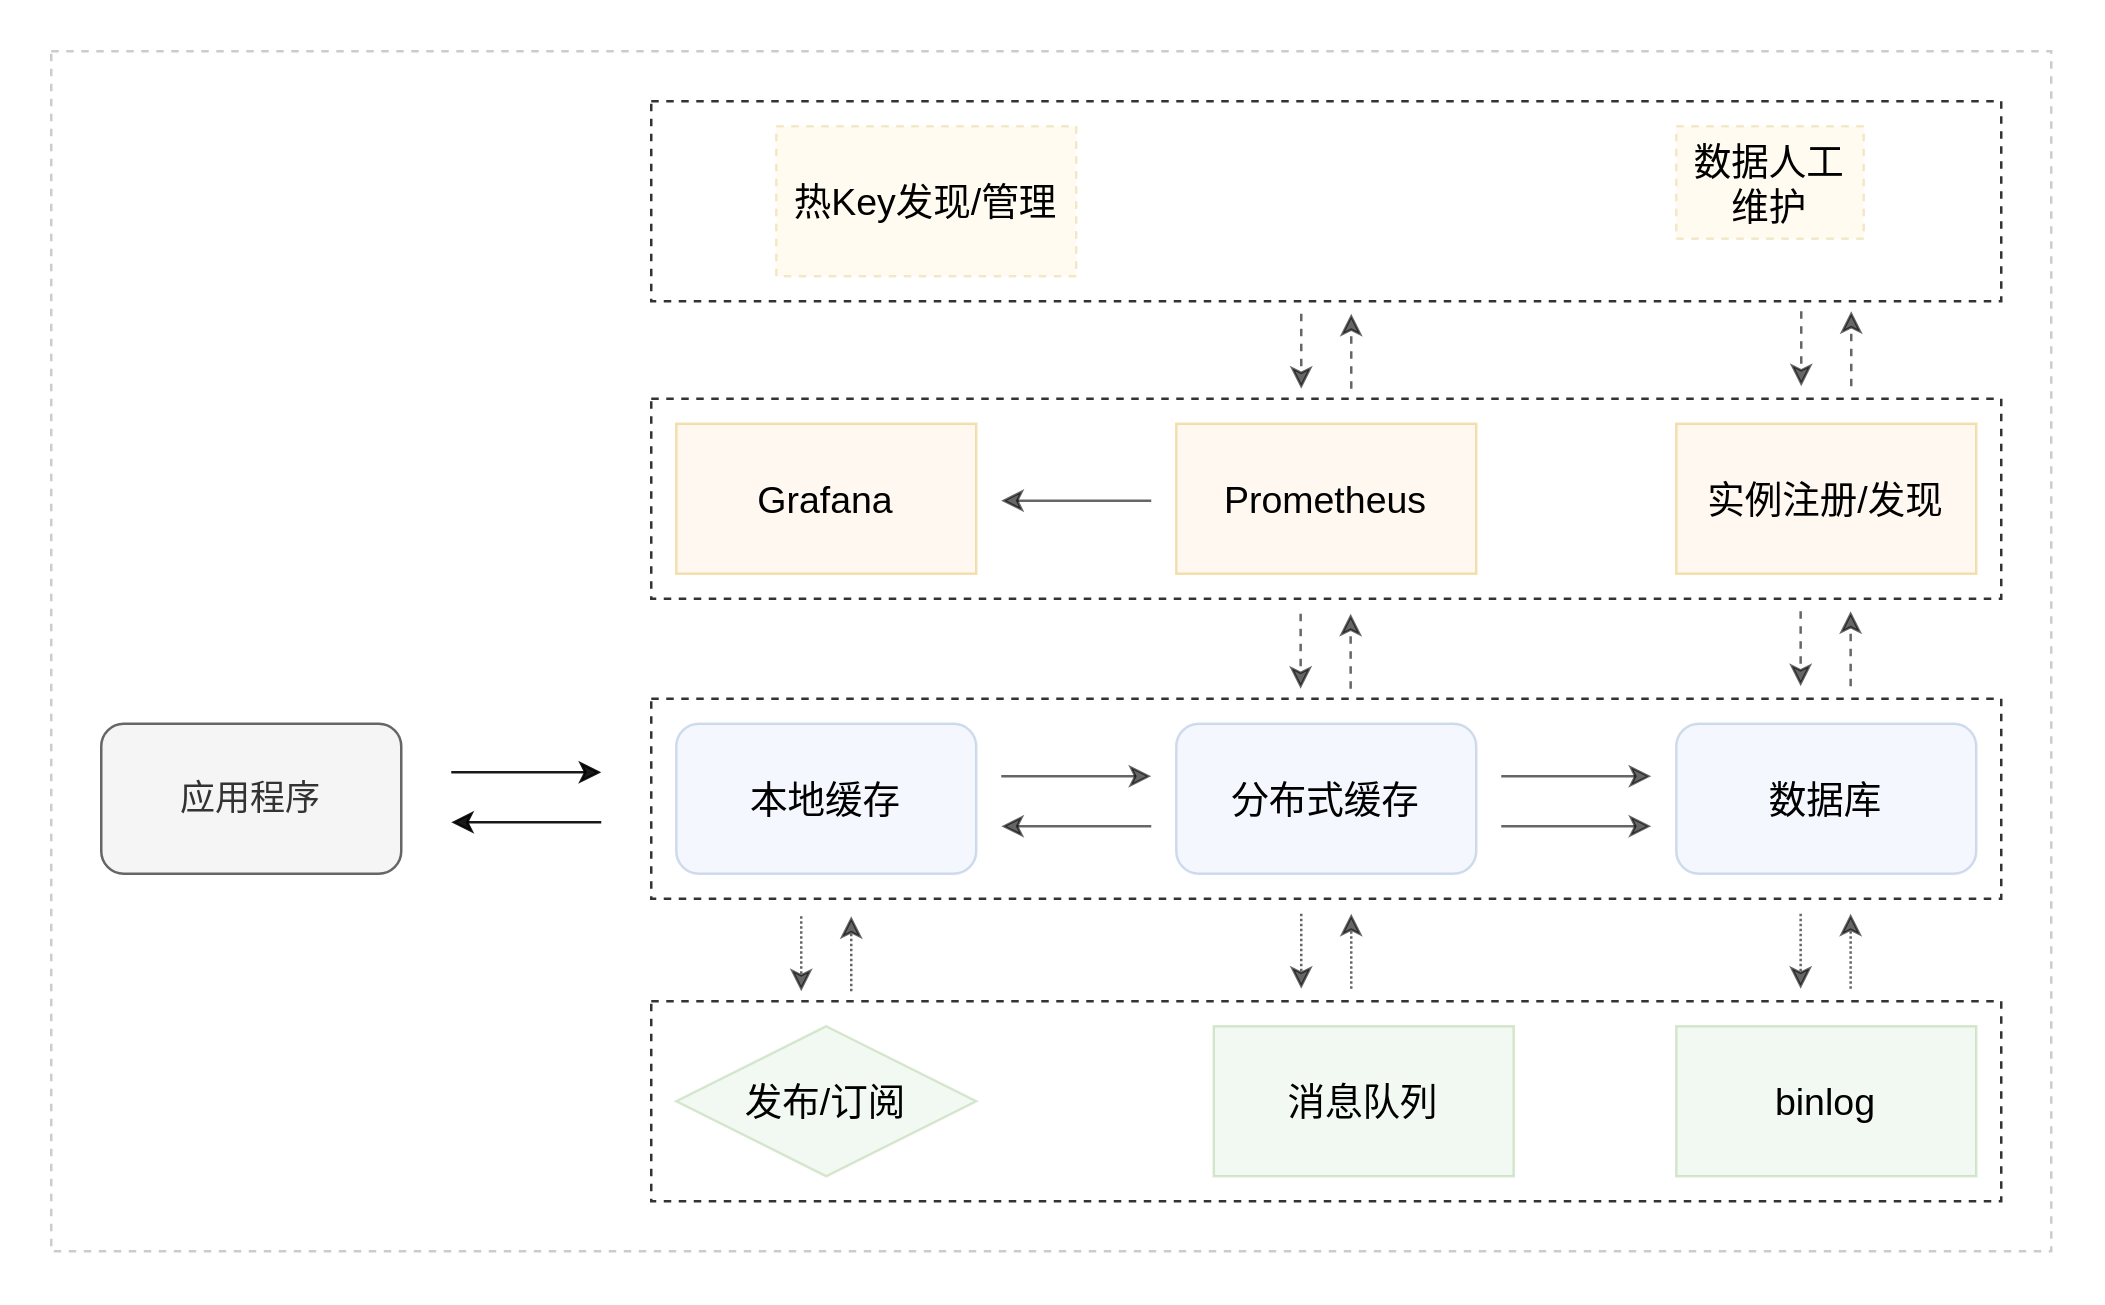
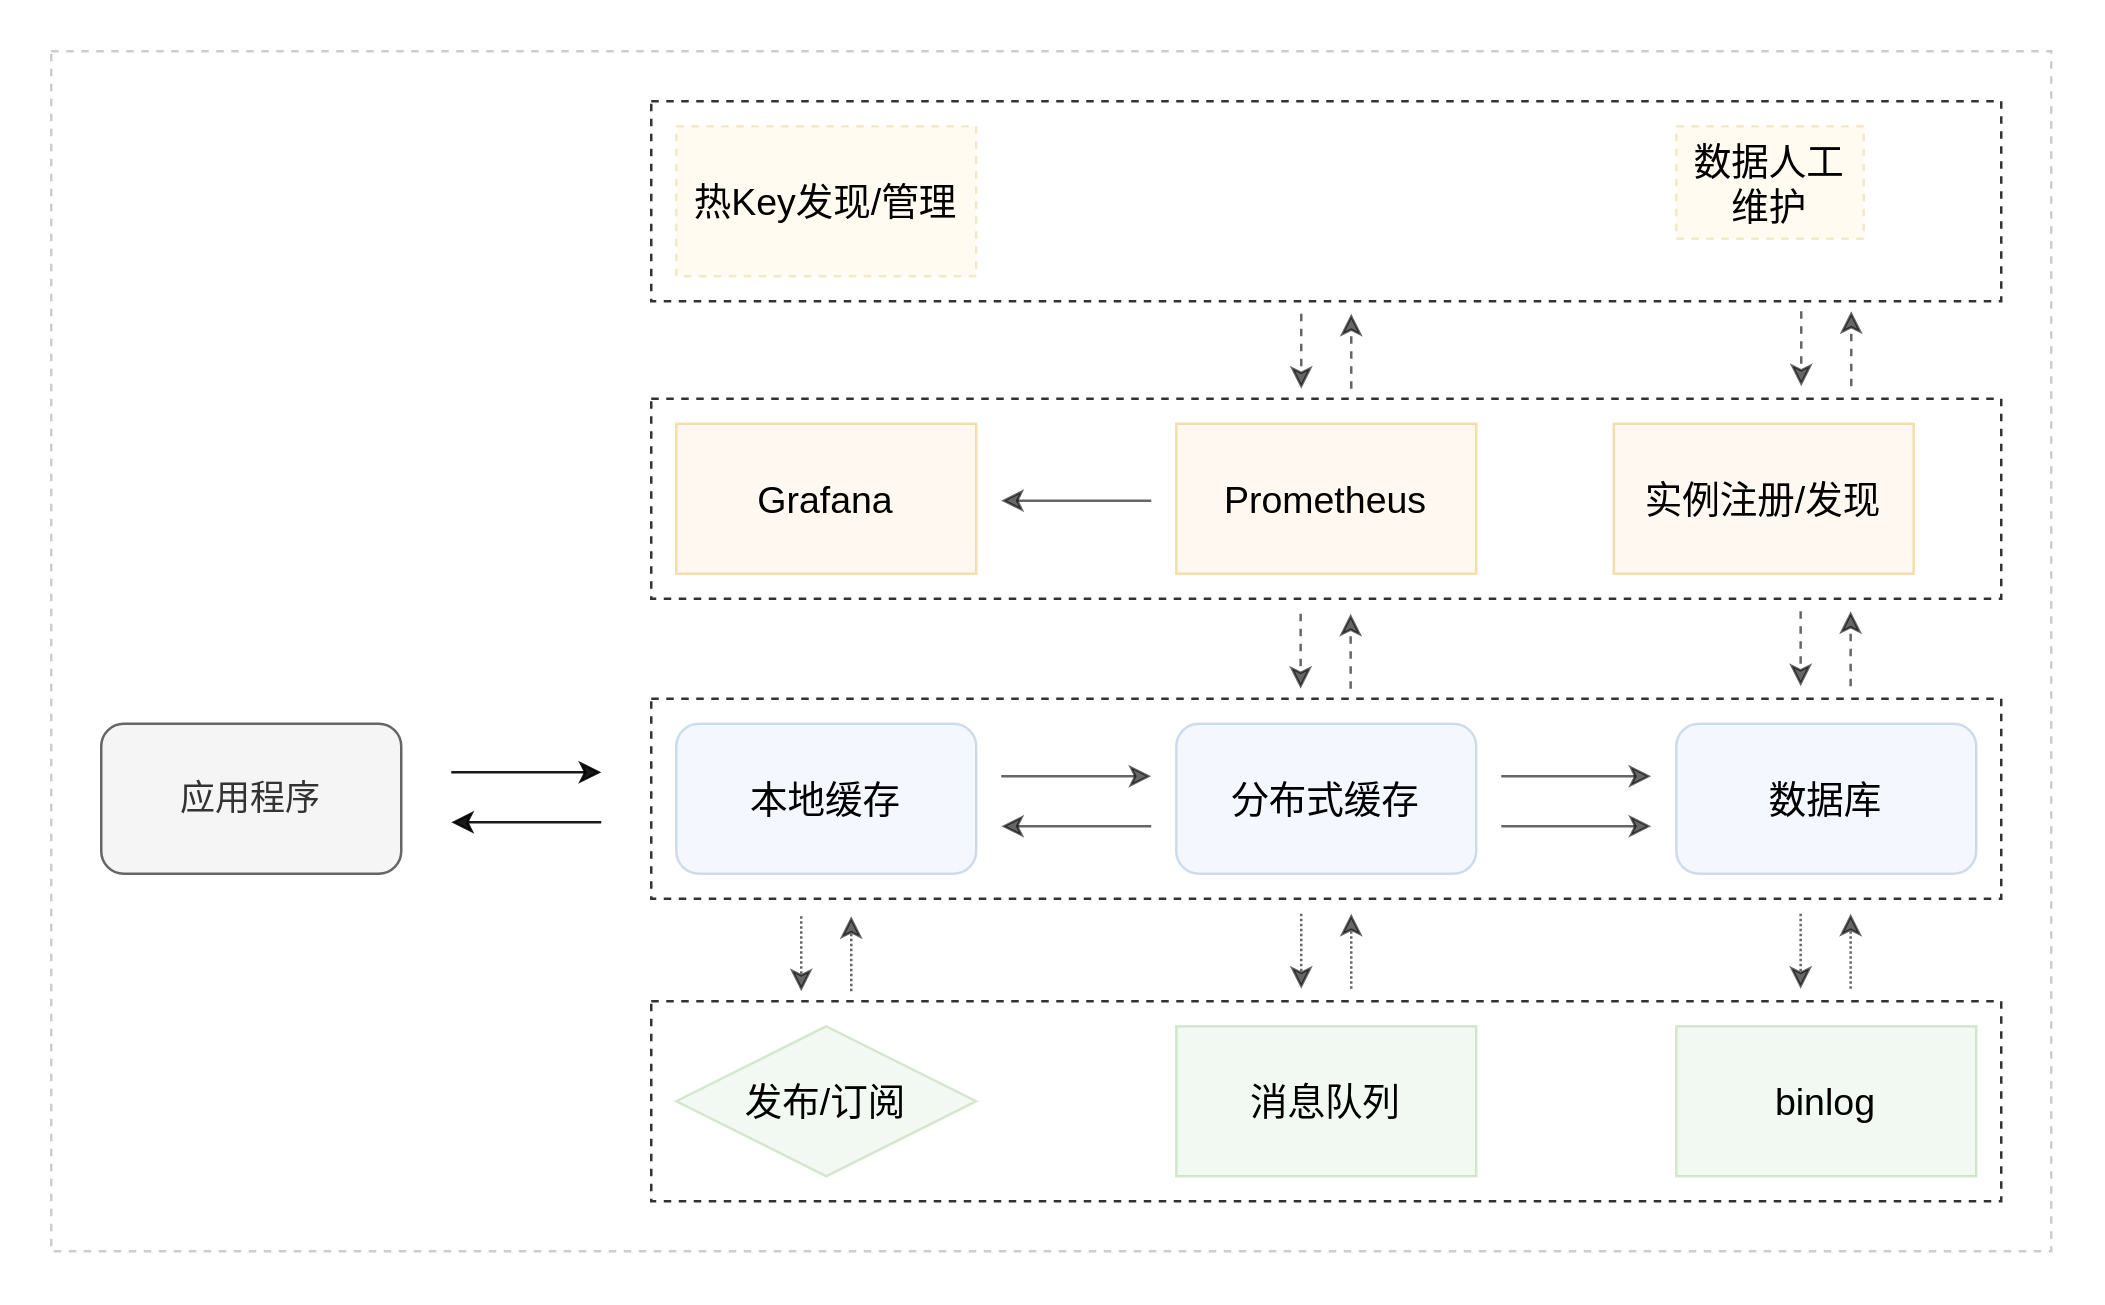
node "热Key发现/管理": moved (926, 201) -> (826, 201)
node "实例注册/发现": moved (1826, 499) -> (1764, 499)
node "消息队列": moved (1364, 1101) -> (1326, 1101)
